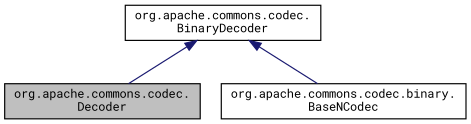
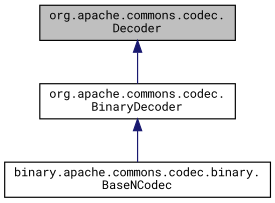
edge "org.apache.commons.codec. Decoder" -> "org.apache.commons.codec. BinaryDecoder": reversed
node "org.apache.commons.codec.binary. BaseNCodec": label "org.apache.commons.codec.binary. BaseNCodec" -> "binary.apache.commons.codec.binary. BaseNCodec"
